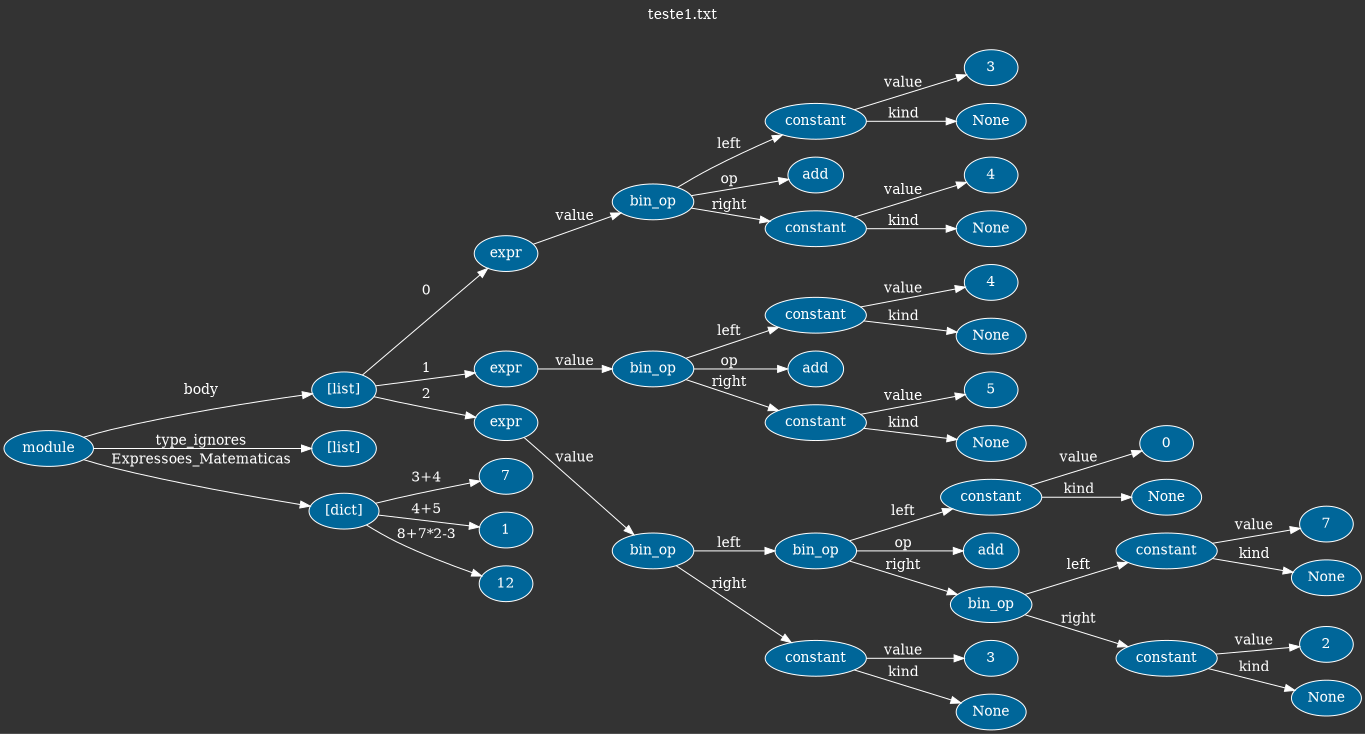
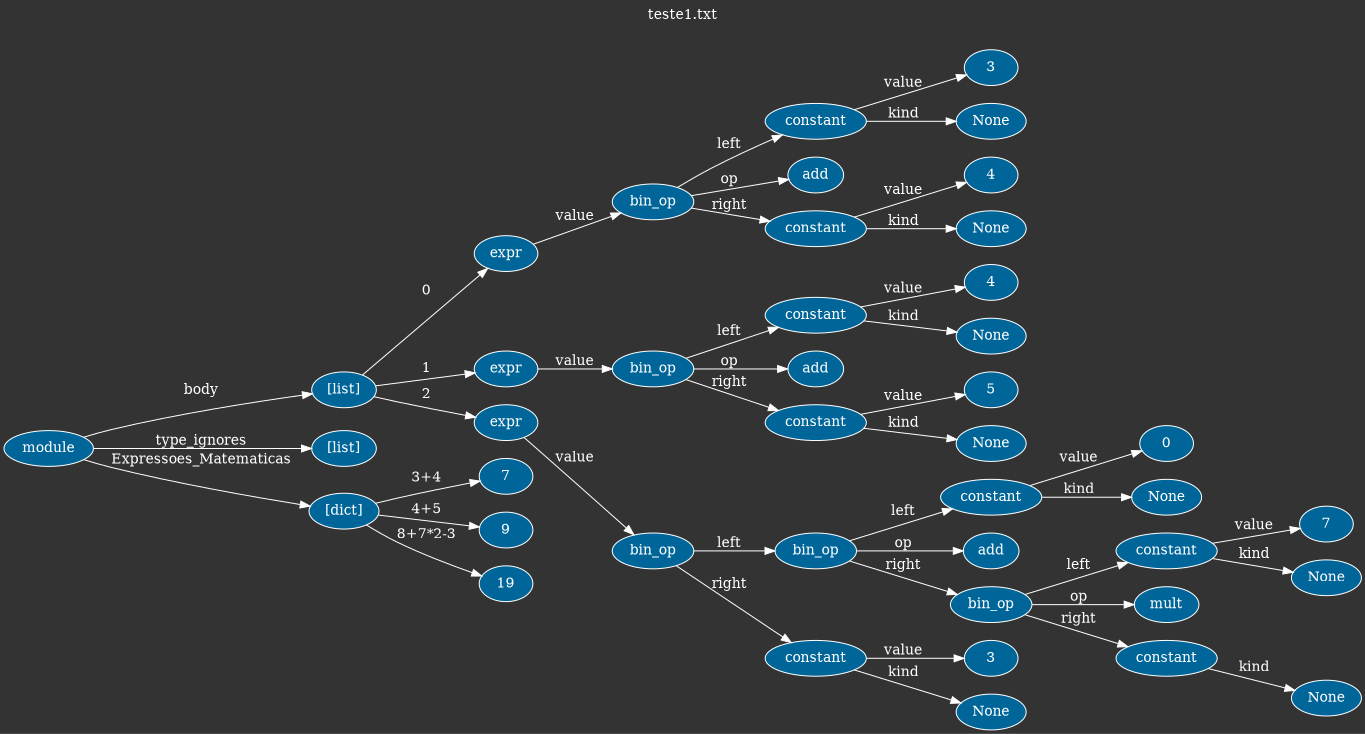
node "1": label "1" -> "9"
node "12": label "12" -> "19"
node "mult": added
node "2": removed
